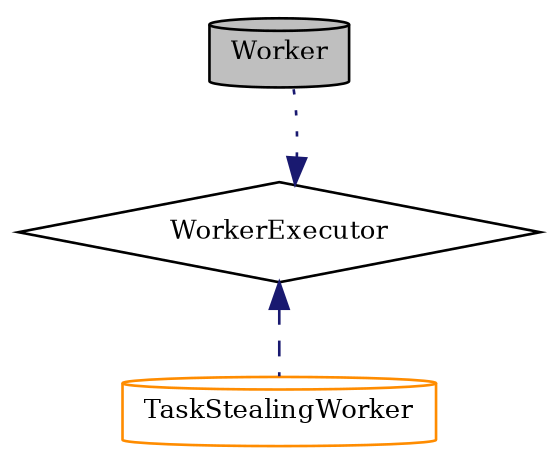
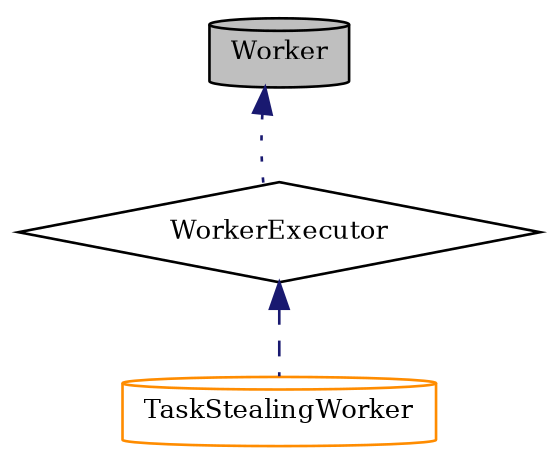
edge "Worker" -> "WorkerExecutor": reversed
